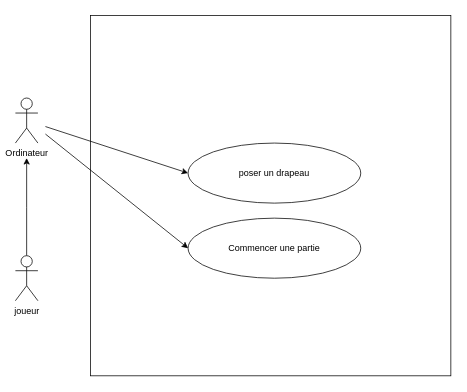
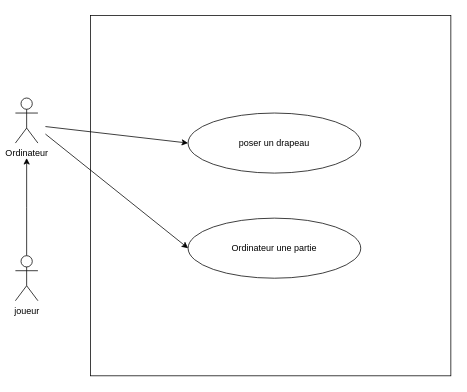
node "poser un drapeau": moved (274, 173) -> (274, 143)
node "Commencer une partie": label "Commencer une partie" -> "Ordinateur une partie"
